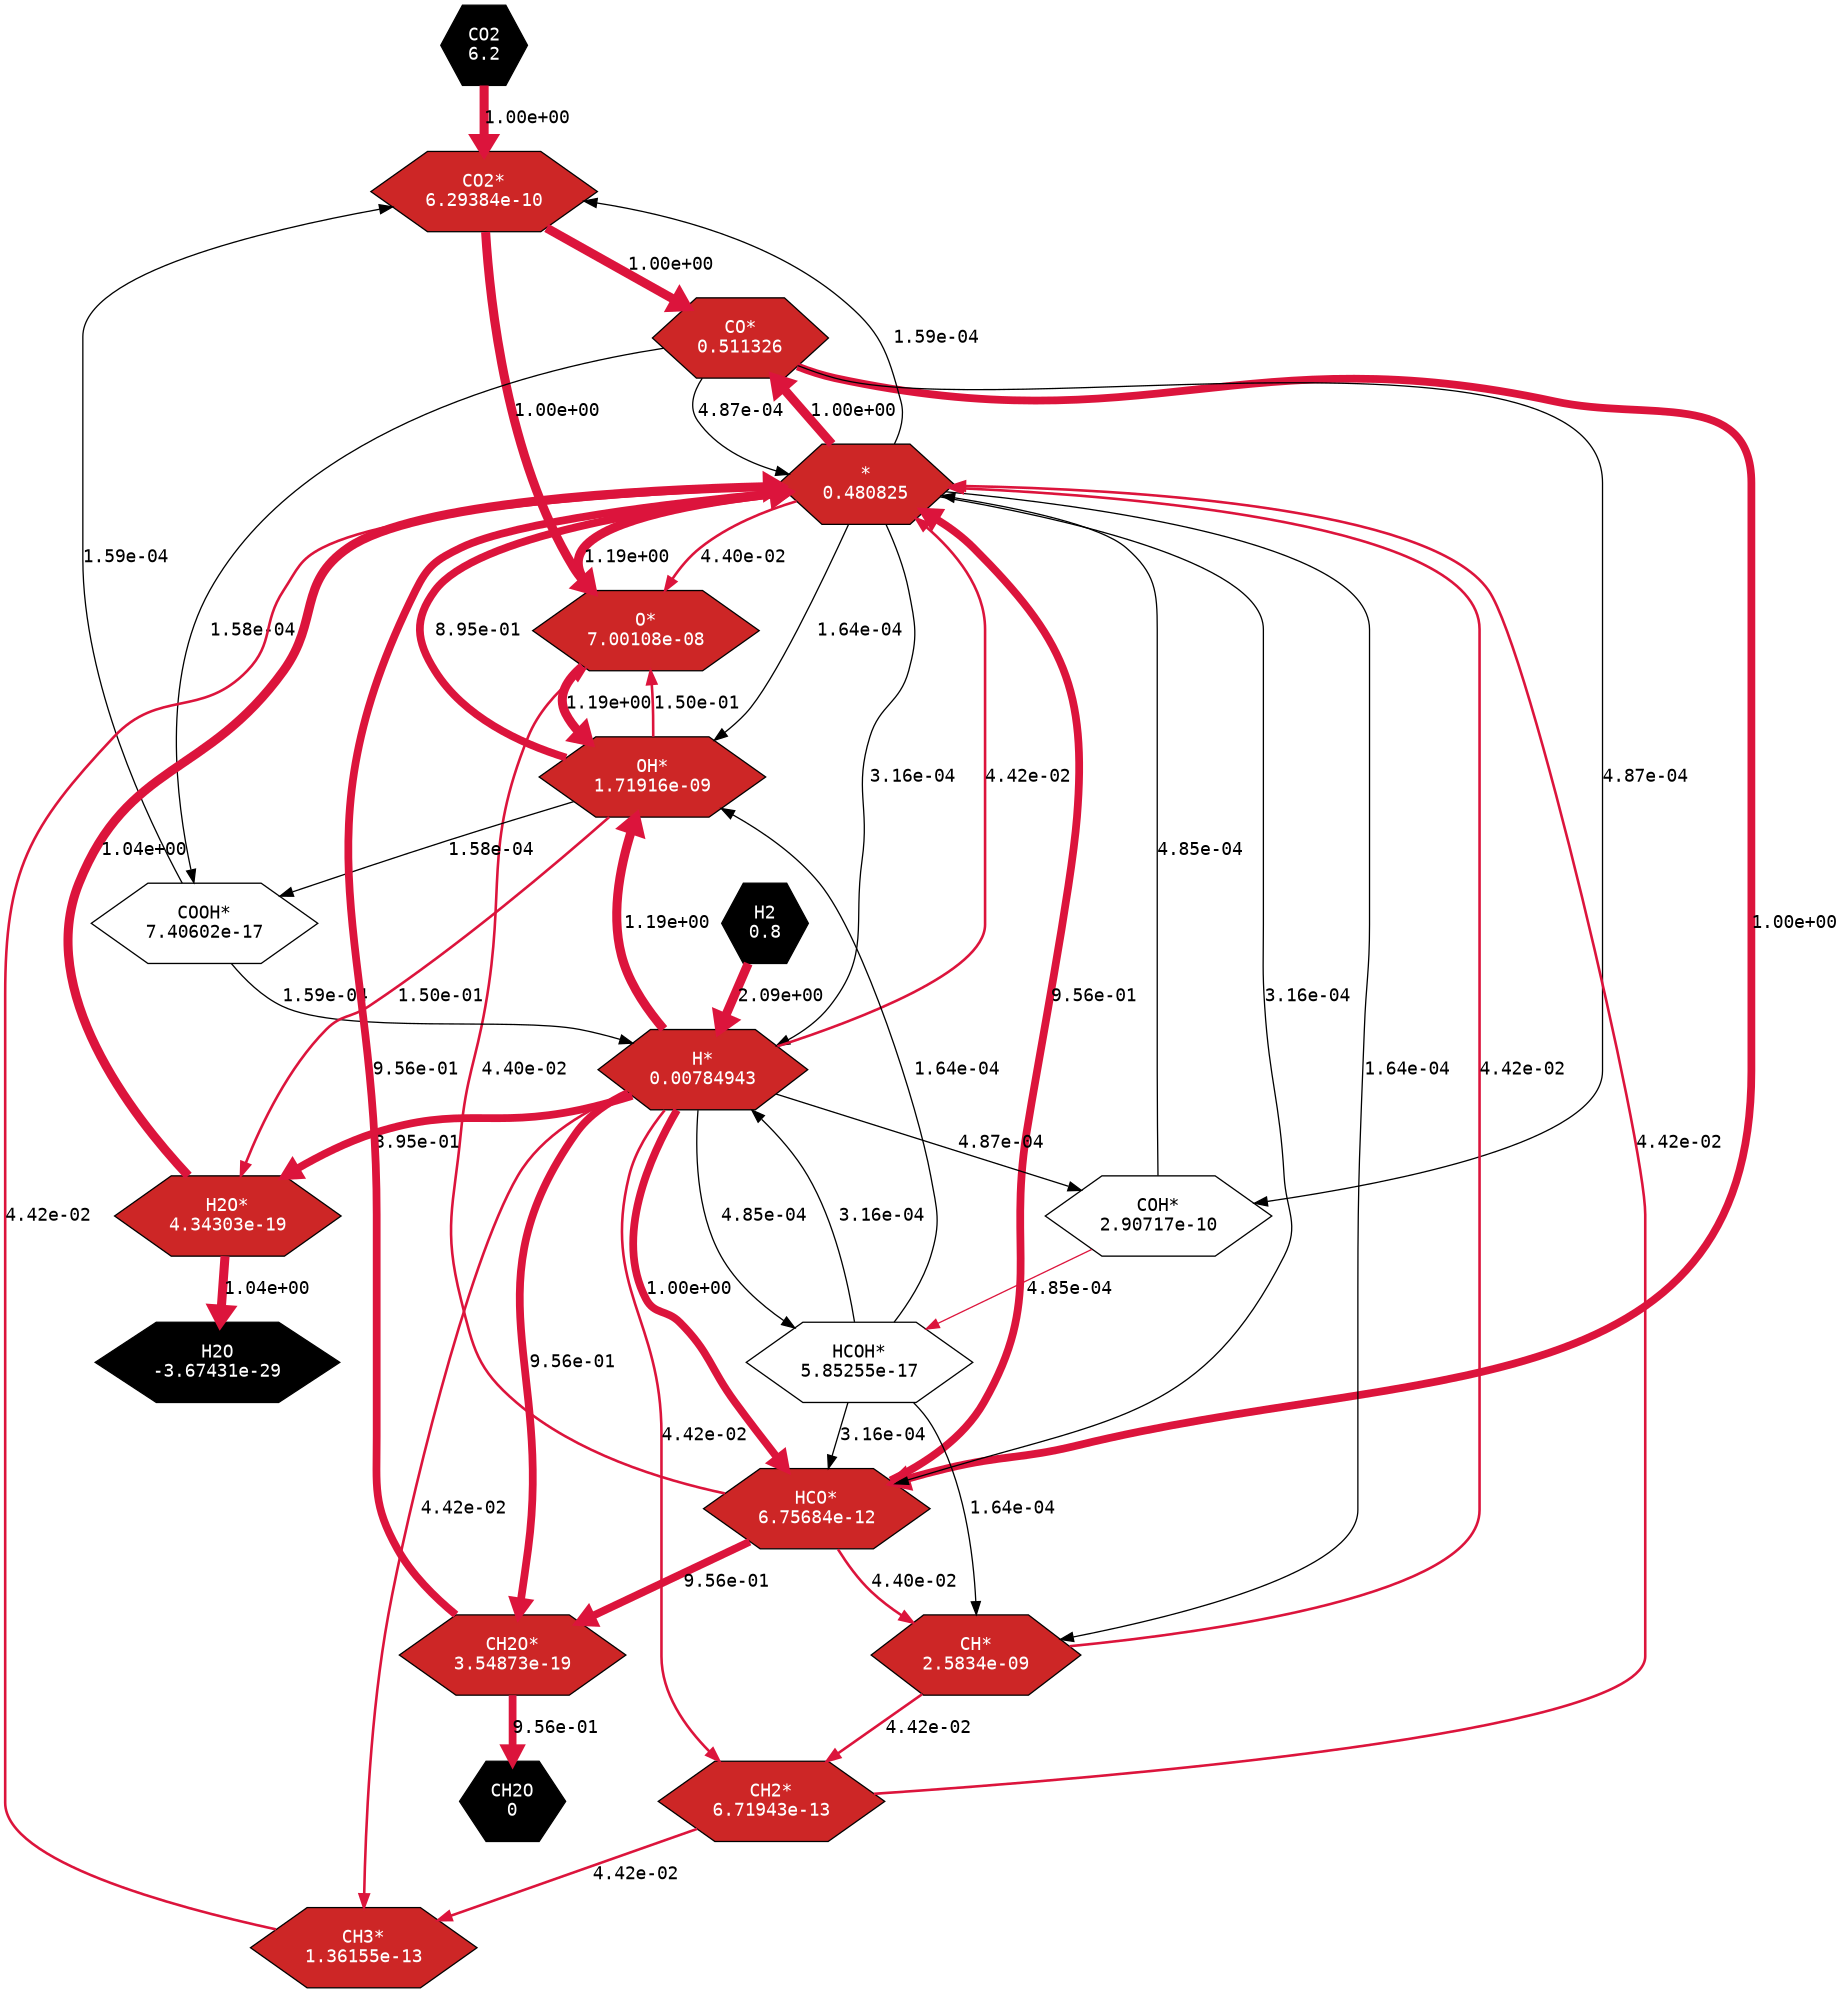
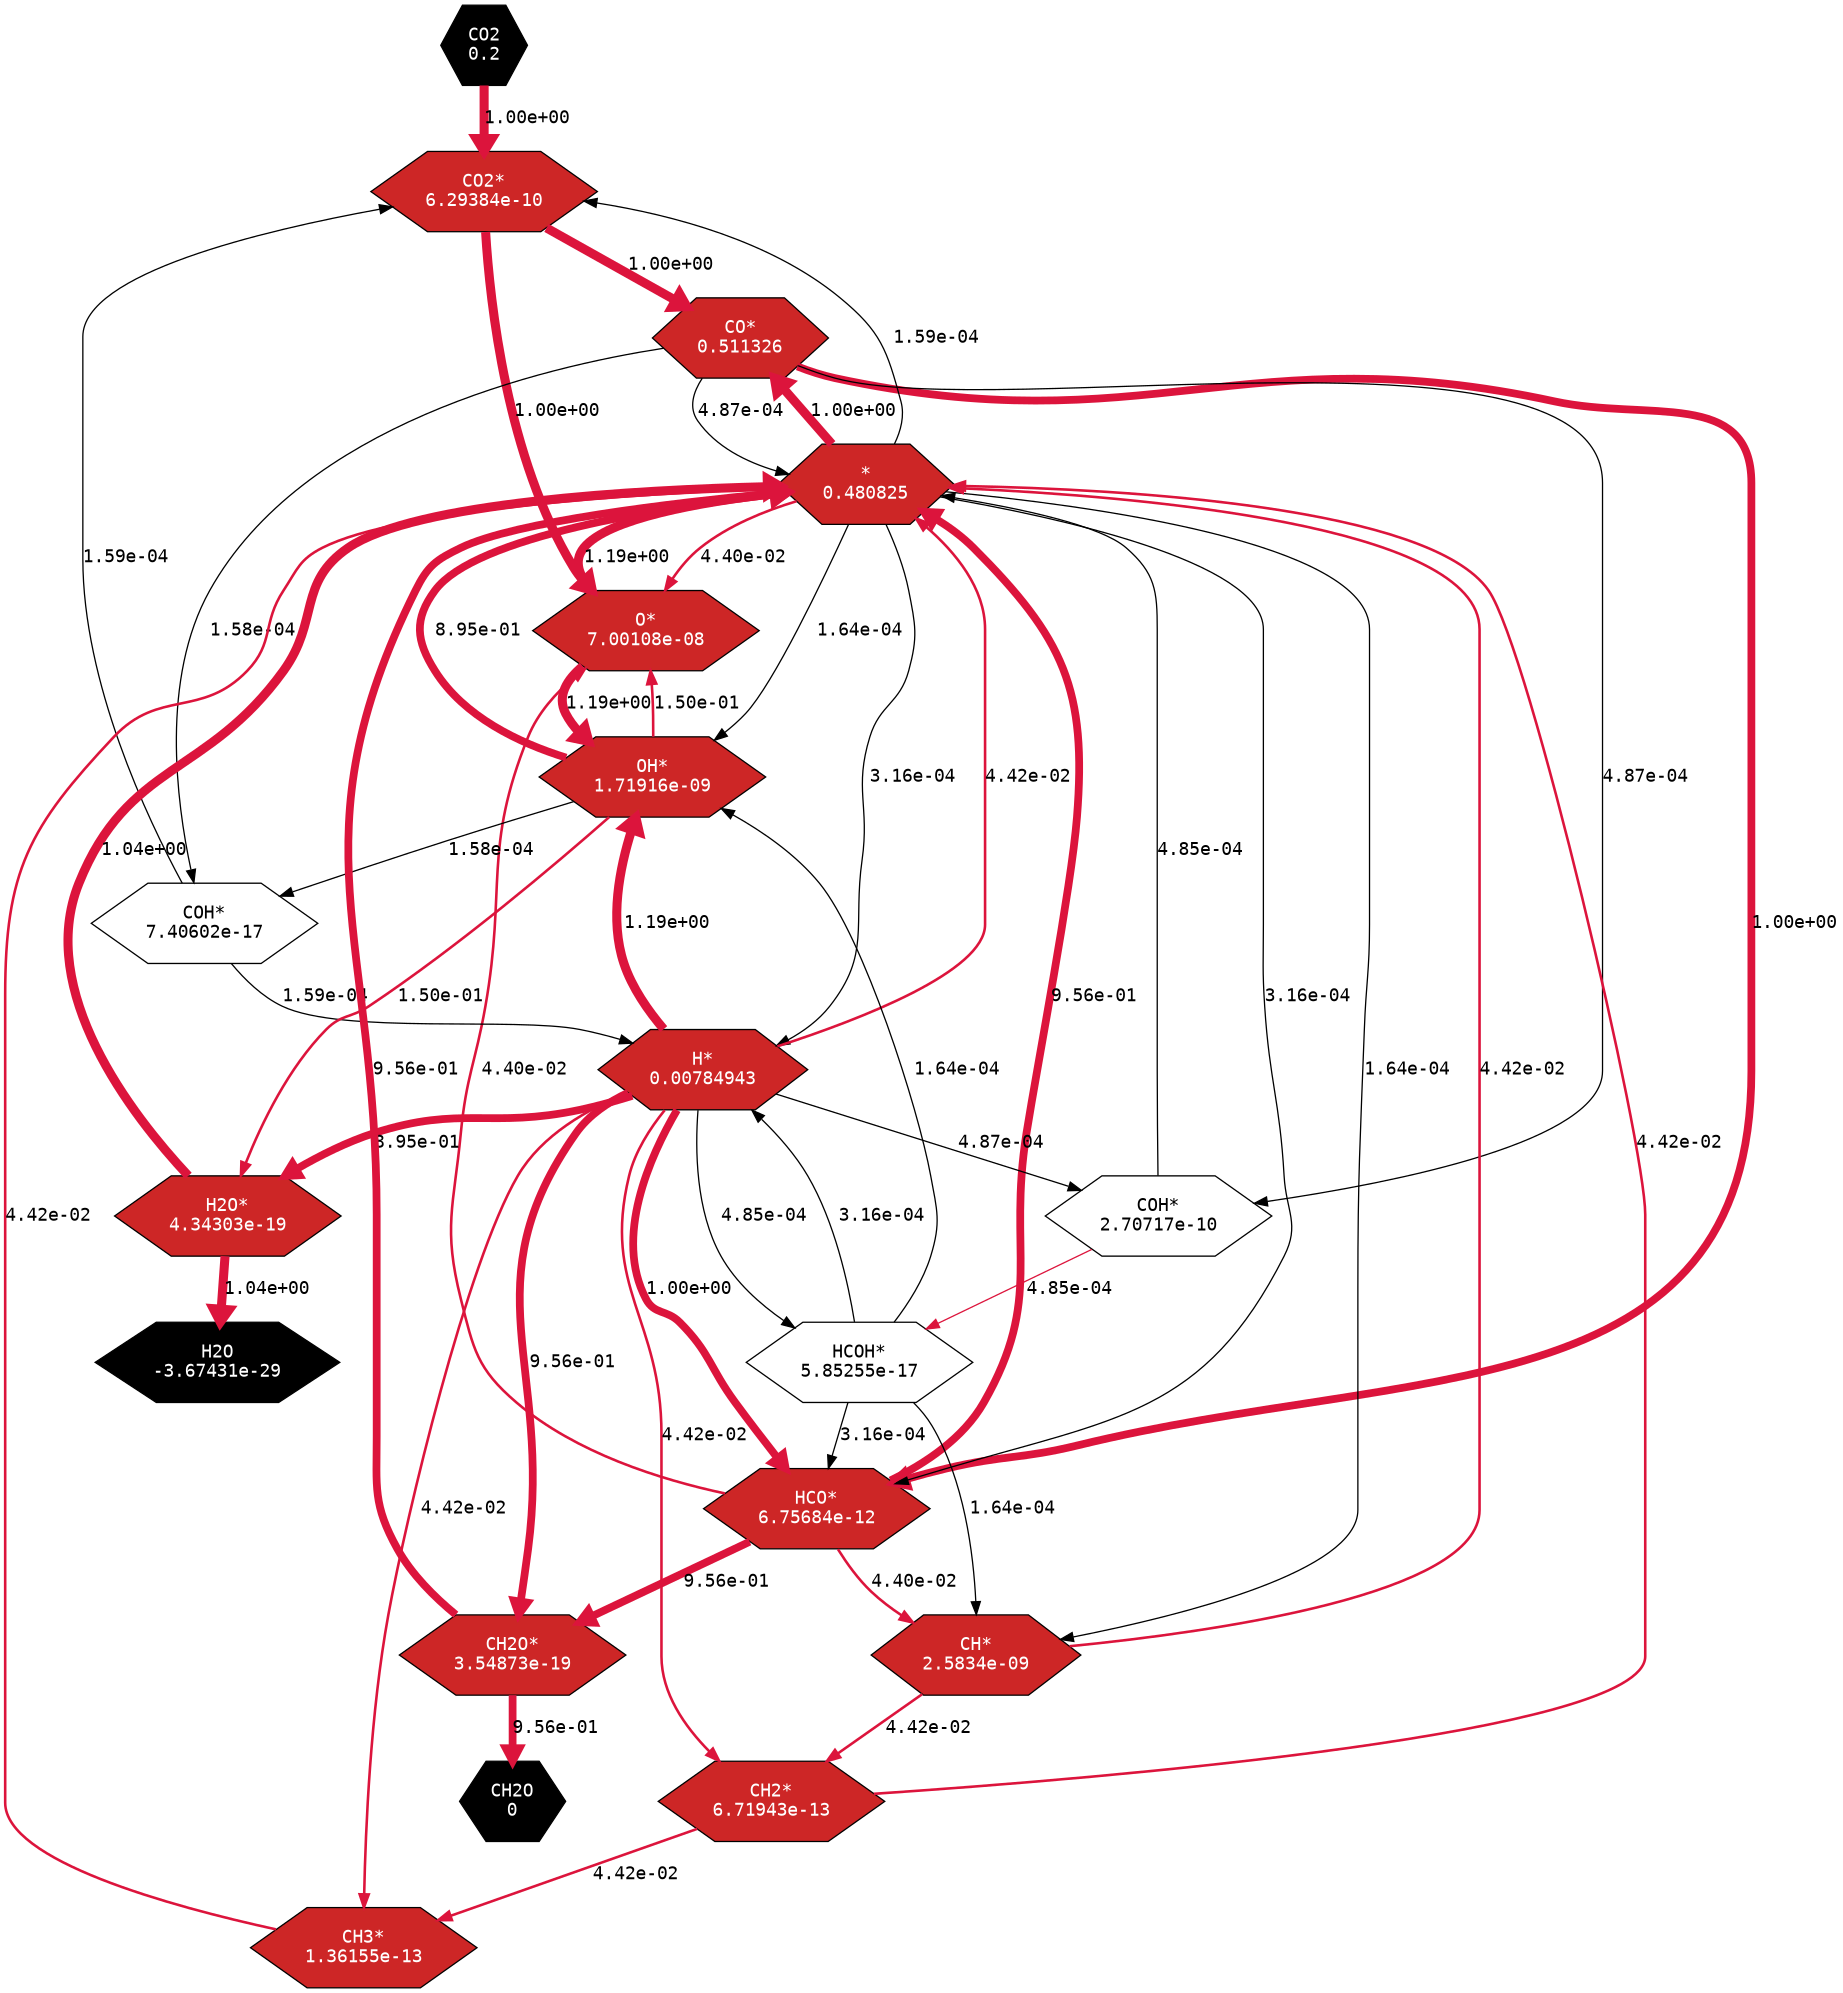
node "CO2 6.2": label "CO2 6.2" -> "CO2 0.2"
node "COOH* 7.40602e-17": label "COOH* 7.40602e-17" -> "COH* 7.40602e-17"
node "H2 0.8": removed
node "COH* 2.90717e-10": label "COH* 2.90717e-10" -> "COH* 2.70717e-10"
